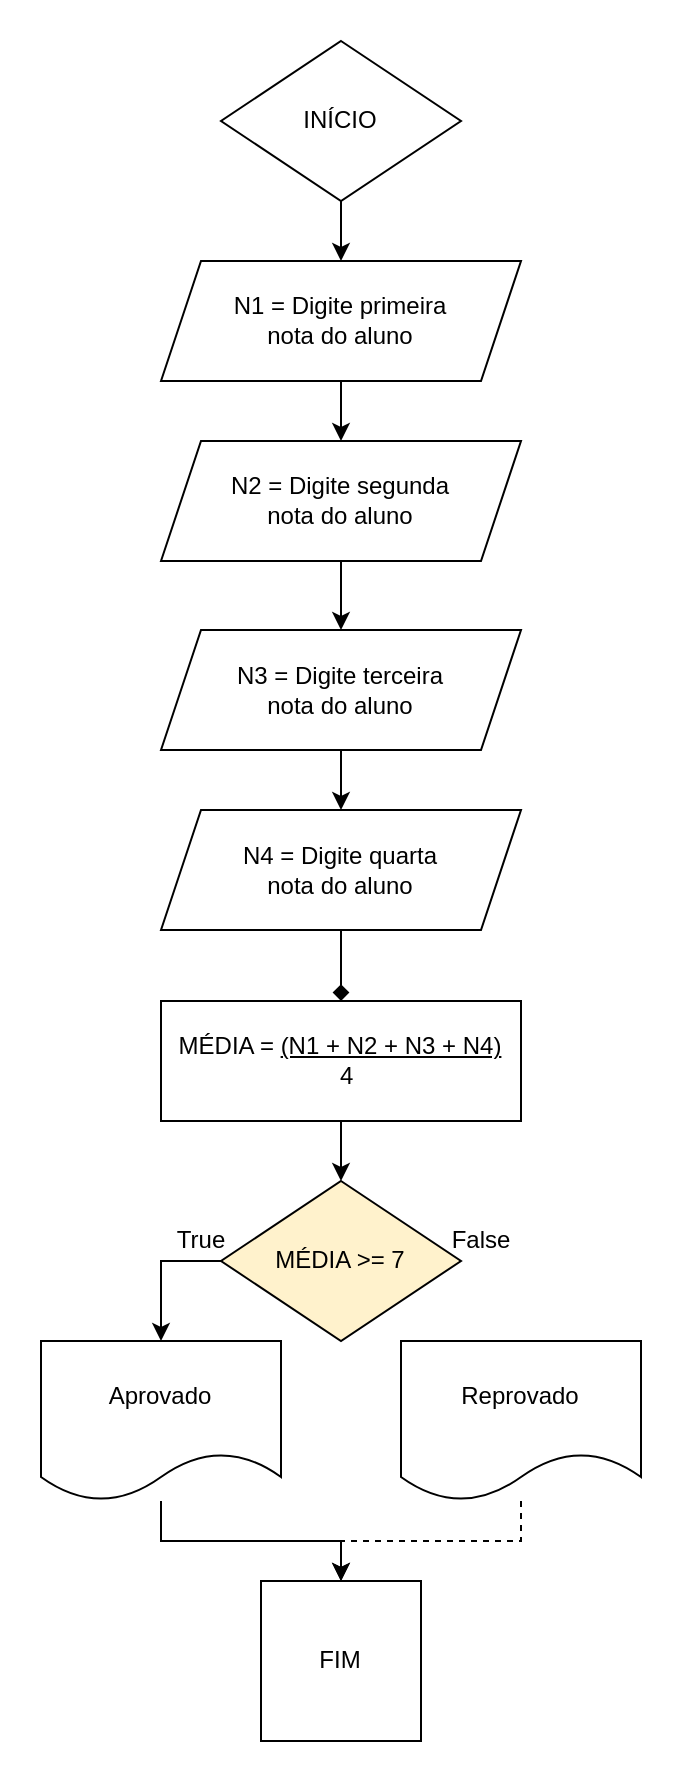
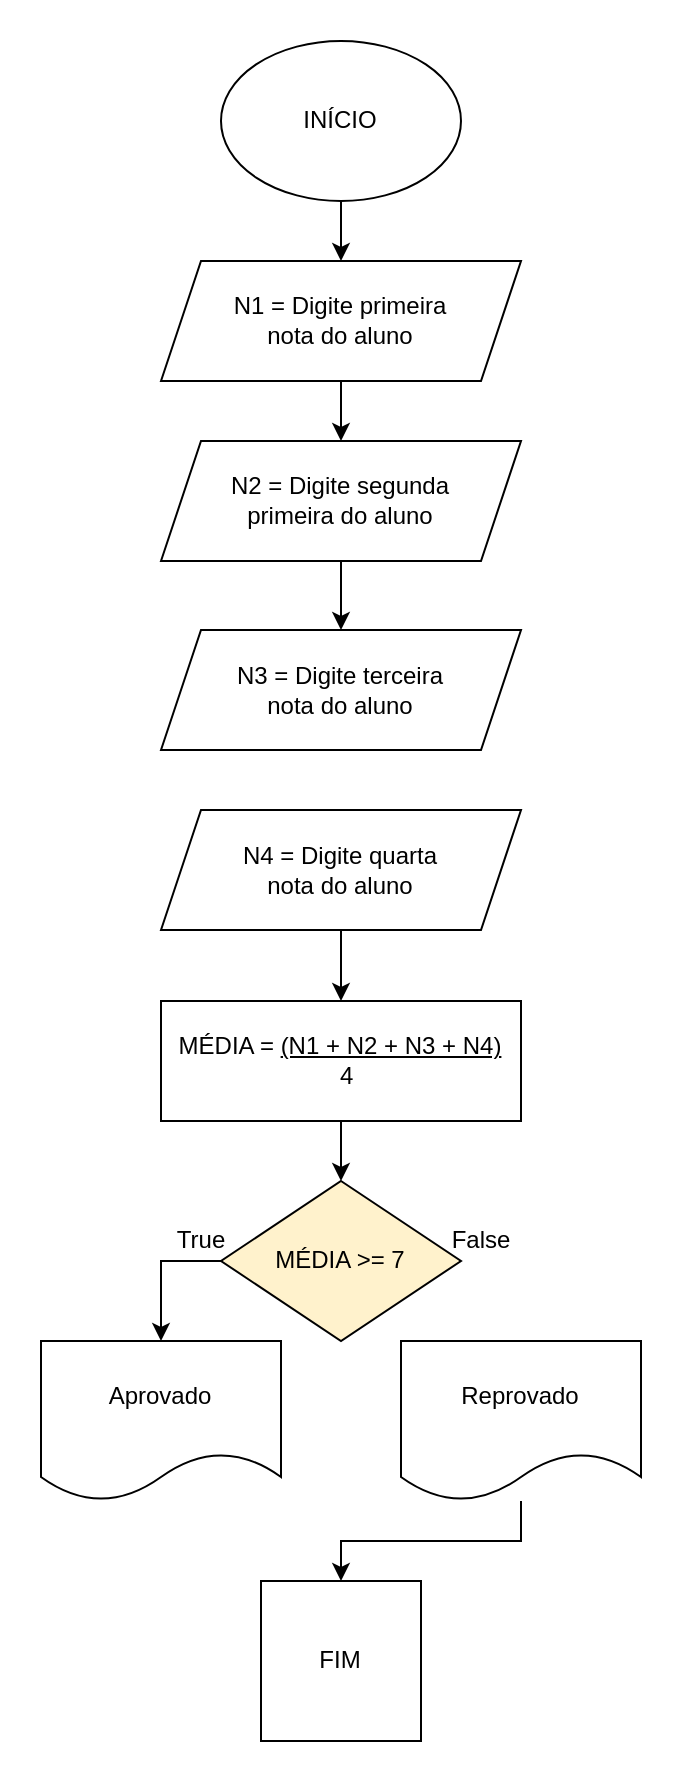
node "INÍCIO": shape diamond -> ellipse
node "N2 = Digite segunda nota do aluno": label "N2 = Digite segunda nota do aluno" -> "N2 = Digite segunda primeira do aluno"
edge "N3 = Digite terceira nota do aluno" -> "N4 = Digite quarta nota do aluno": removed
edge "N4 = Digite quarta nota do aluno" -> "MÉDIA = (N1 + N2 + N3 + N4) 4": arrowhead diamond -> classic
edge "Aprovado" -> "FIM": removed
edge "Reprovado" -> "FIM": style dashed -> solid
